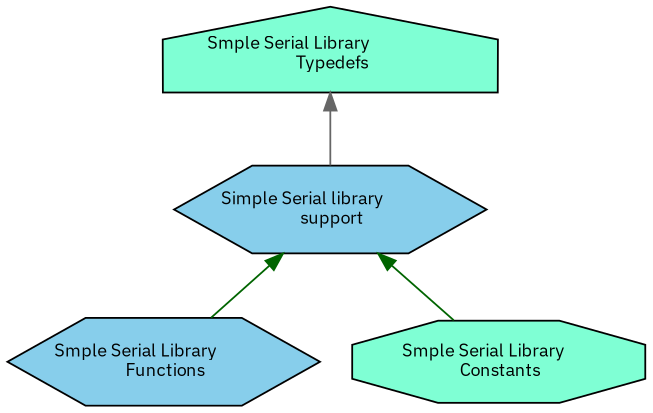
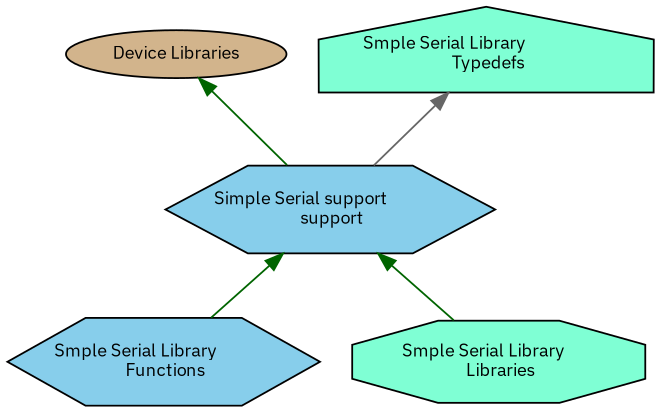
node "Device Libraries": added
node "Simple Serial library support": label "Simple Serial library support" -> "Simple Serial support support"
node "Smple Serial Library Constants": label "Smple Serial Library Constants" -> "Smple Serial Library Libraries"
